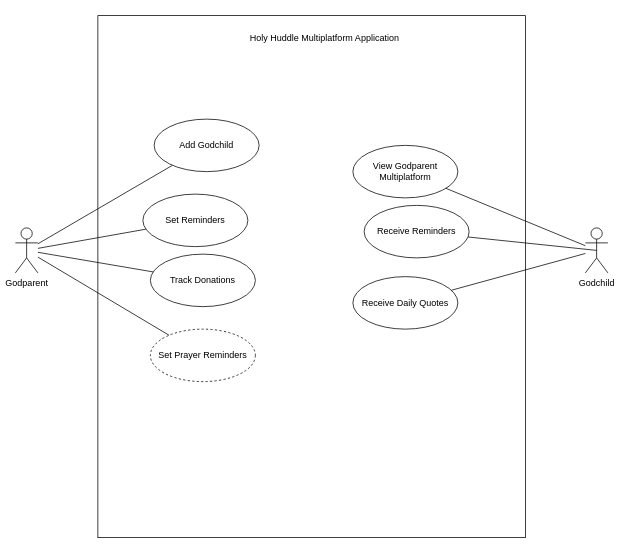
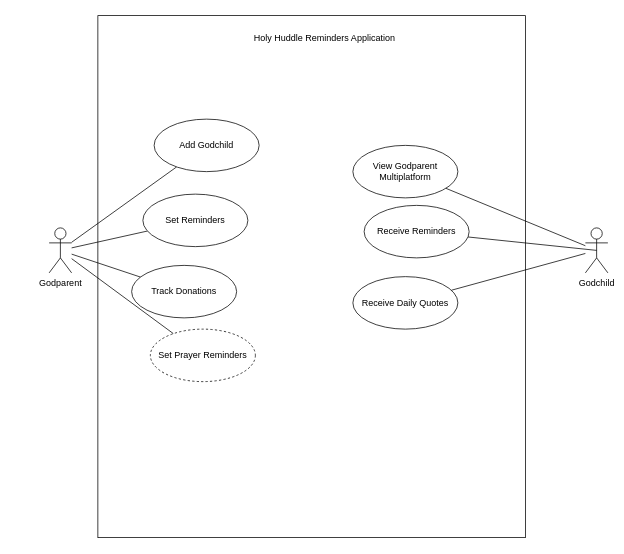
node "Holy Huddle Multiplatform Application": label "Holy Huddle Multiplatform Application" -> "Holy Huddle Reminders Application"
node "Godparent": moved (27, 250) -> (60, 250)
node "Track Donations": moved (203, 280) -> (184, 291)
